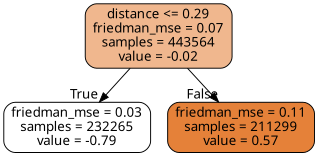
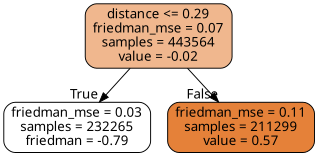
node "friedman_mse = 0.03 samples = 232265 value = -0.79": label "friedman_mse = 0.03 samples = 232265 value = -0.79" -> "friedman_mse = 0.03 samples = 232265 friedman = -0.79"
